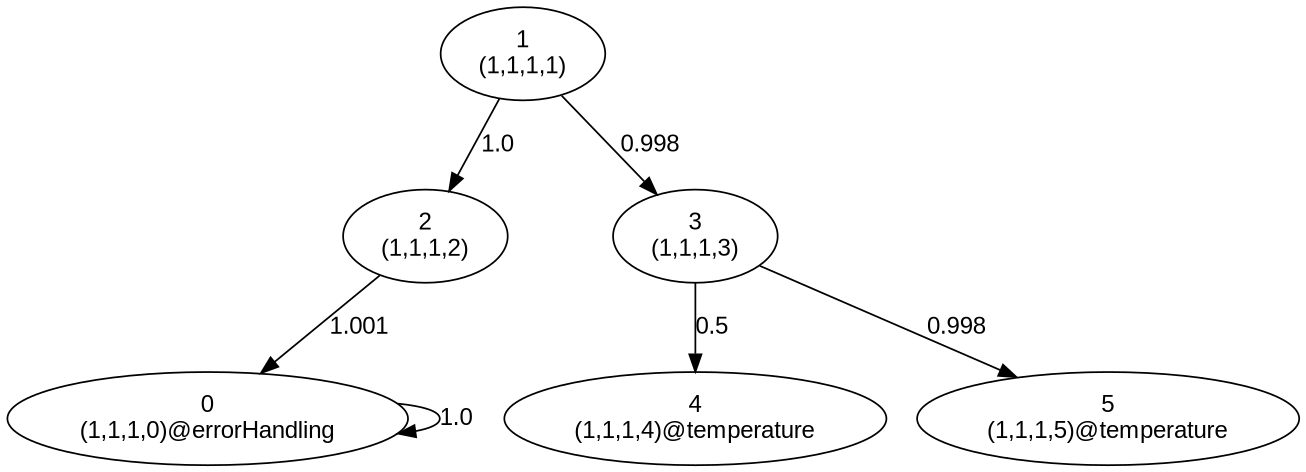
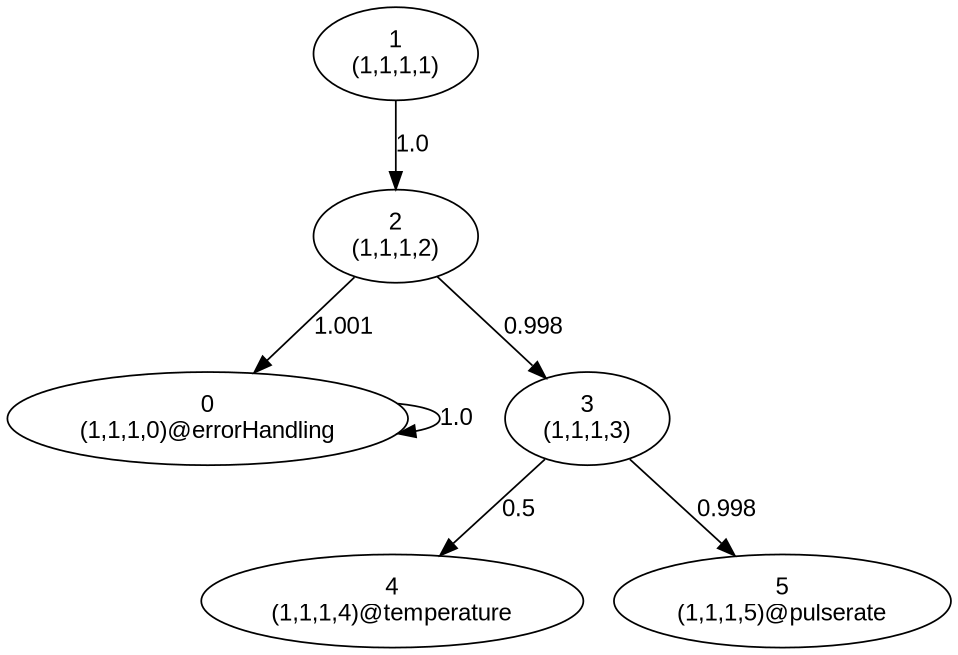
edge "1 (1,1,1,1)" -> "3 (1,1,1,3)": now "2 (1,1,1,2)" -> "3 (1,1,1,3)"
node "5 (1,1,1,5)@temperature": label "5 (1,1,1,5)@temperature" -> "5 (1,1,1,5)@pulserate"
